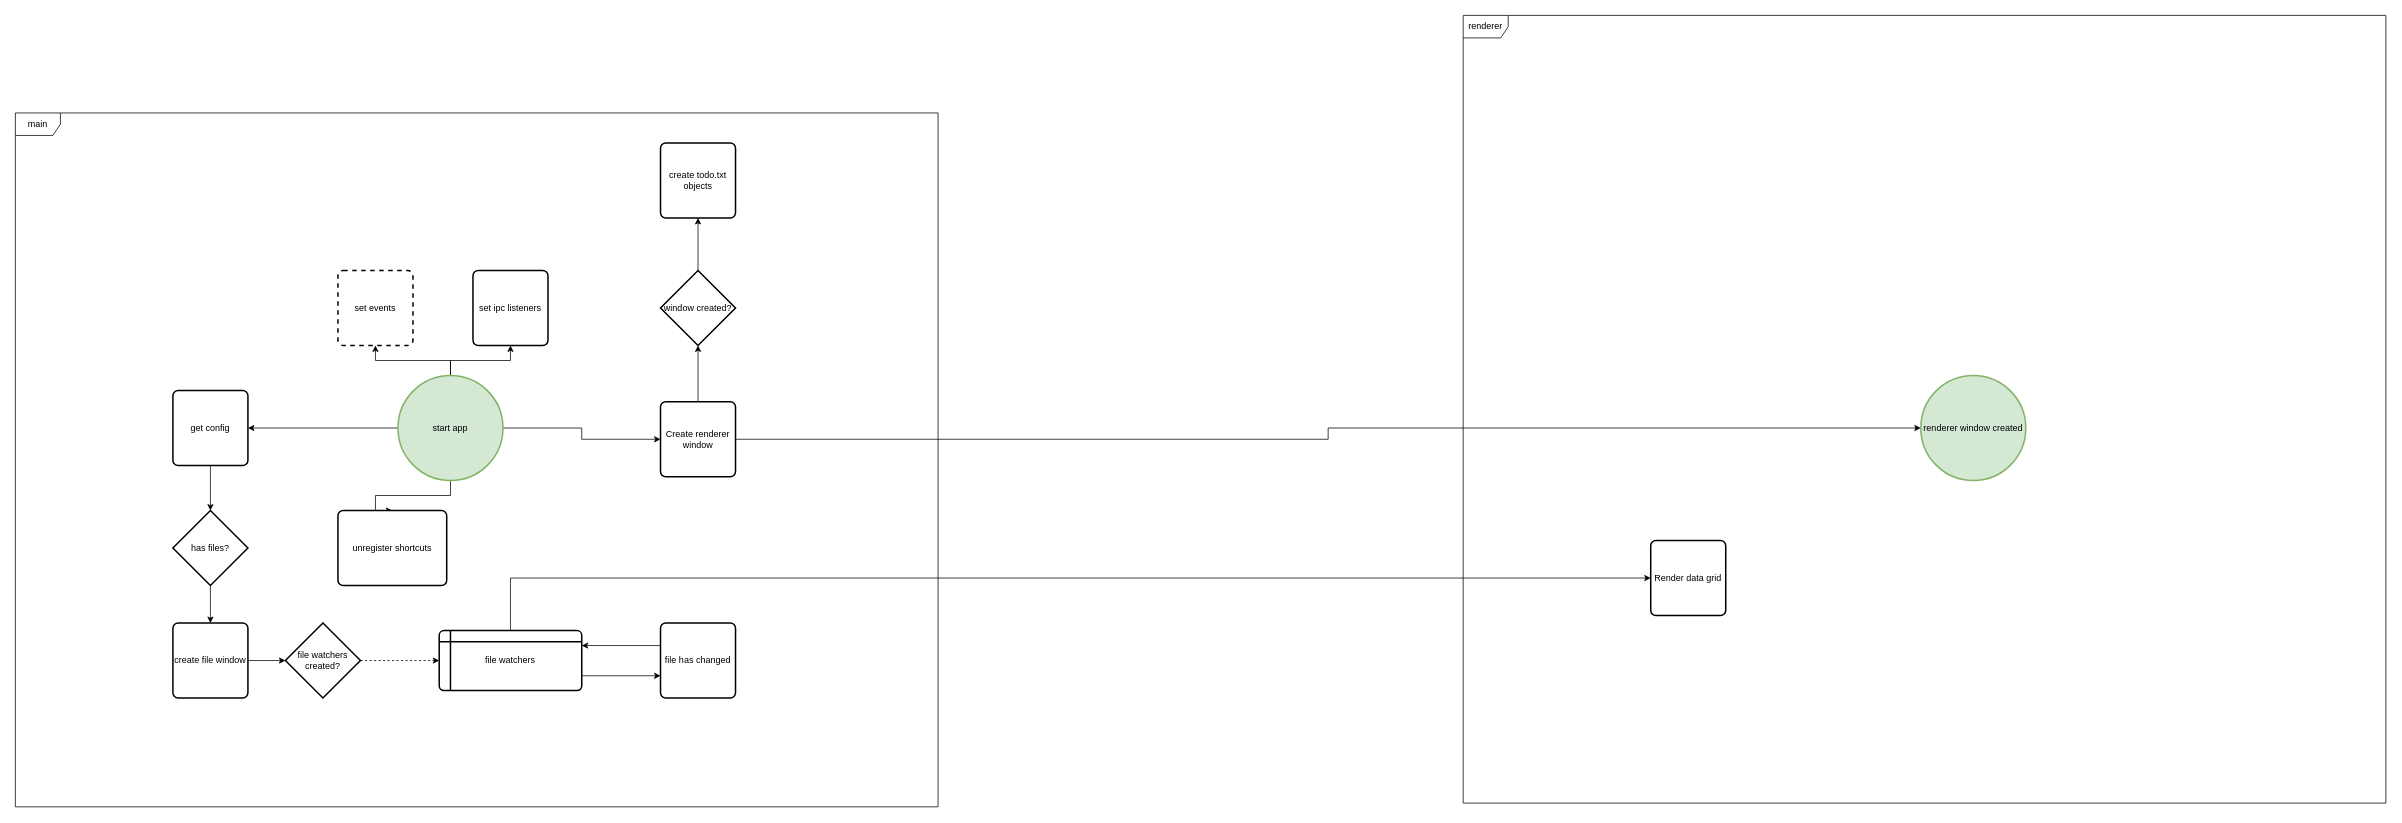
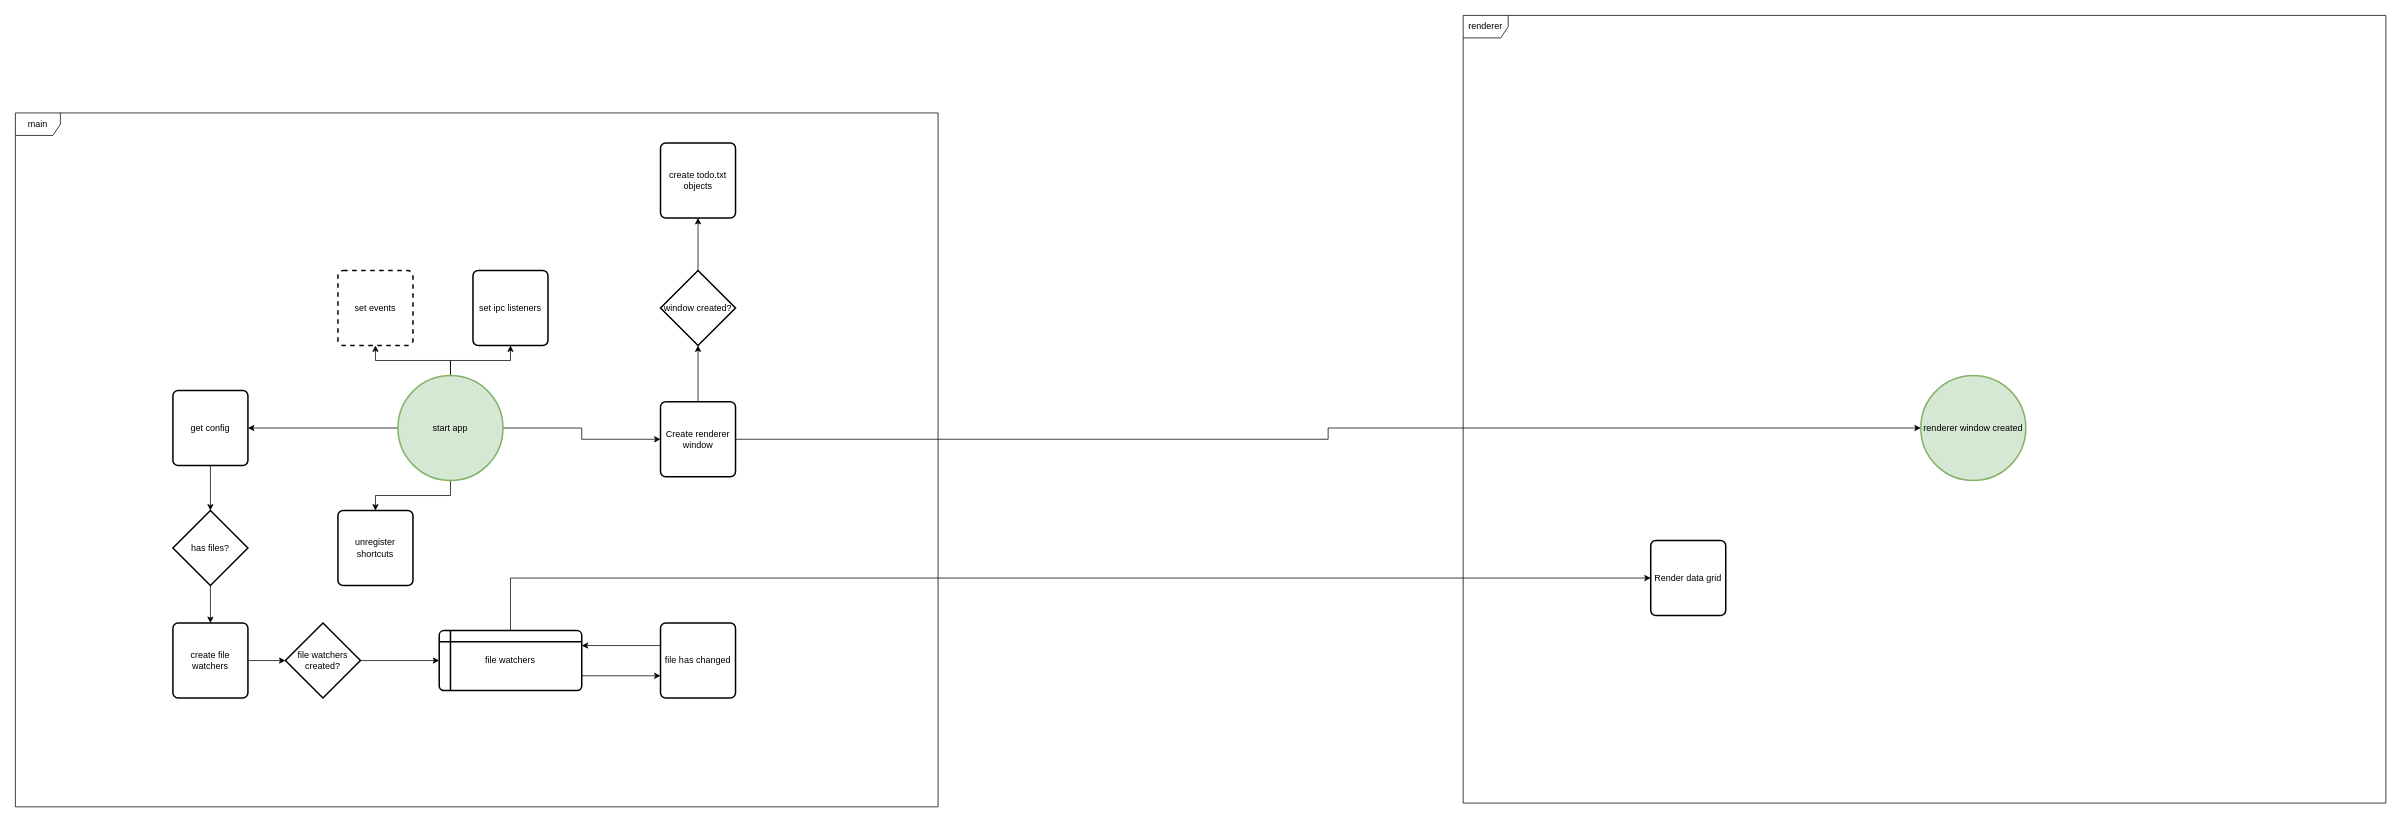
node "unregister shortcuts": size 109x75 -> 75x75
node "create file window": label "create file window" -> "create file watchers"
edge "file watchers created?" -> "file watchers": style dashed -> solid
